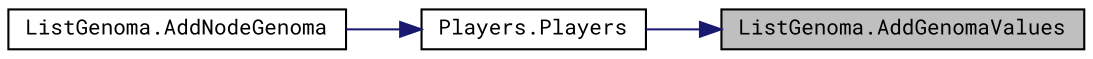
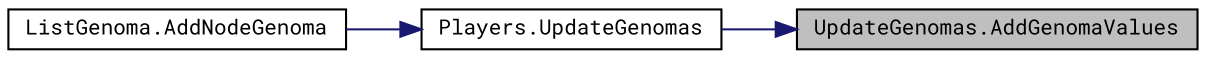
node "Players.Players": label "Players.Players" -> "Players.UpdateGenomas"
node "ListGenoma.AddGenomaValues": label "ListGenoma.AddGenomaValues" -> "UpdateGenomas.AddGenomaValues"
